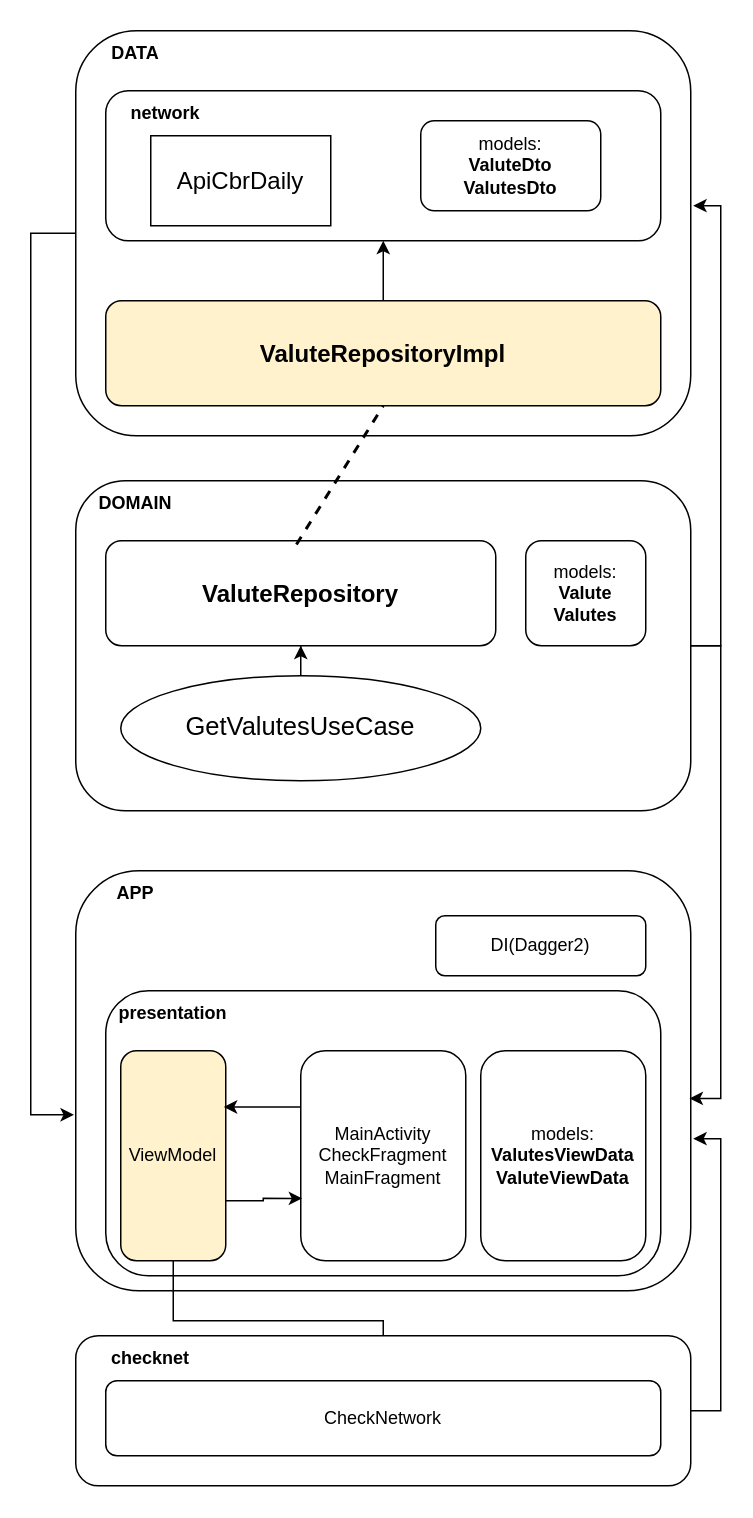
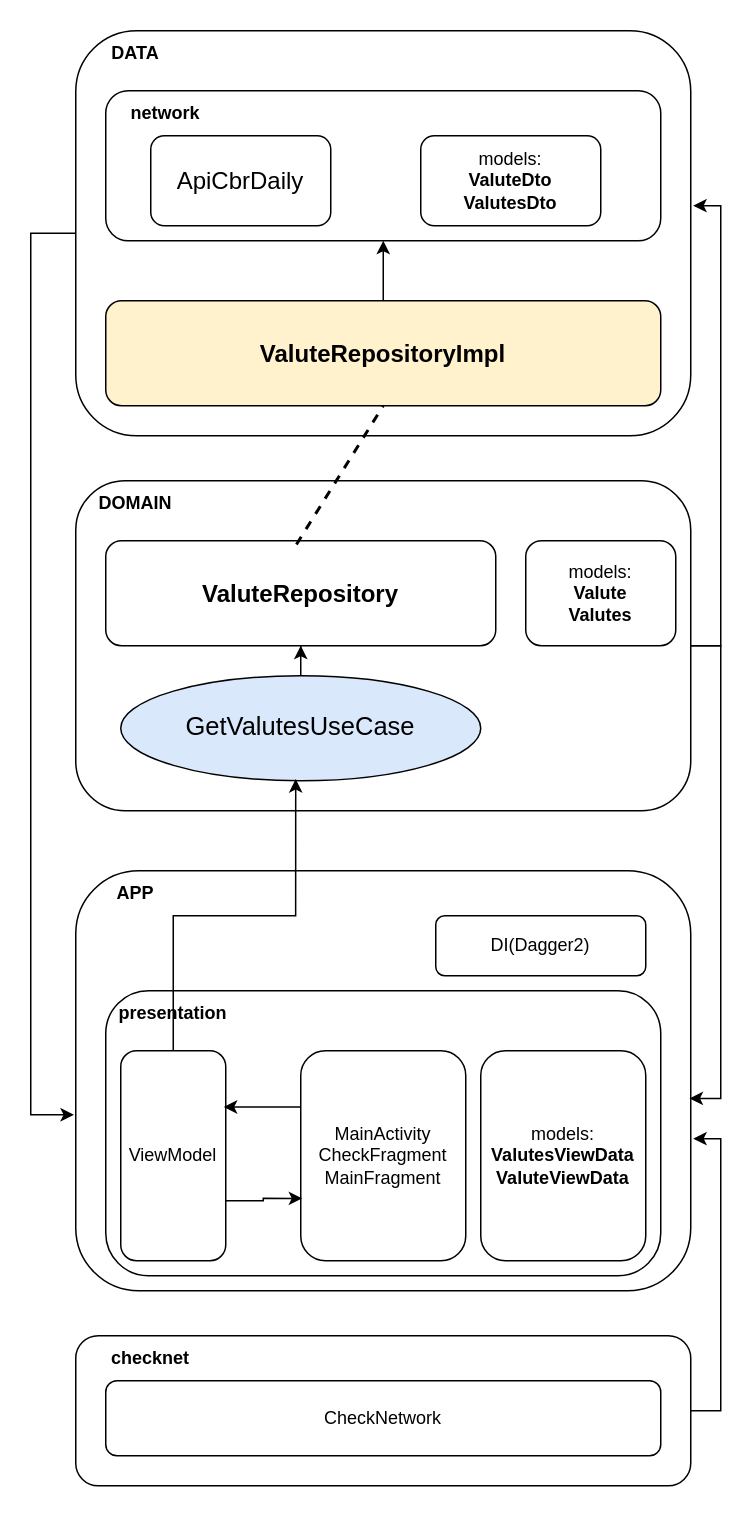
node "models: ValuteDto ValutesDto": moved (511, 166) -> (511, 181)
node "ApiCbrDaily": shape rectangle -> rounded rectangle
node "models: Valute Valutes": size 120x105 -> 150x105
node "GetValutesUseCase": fillcolor #ffffff -> #dae8fc
node "ViewModel": fillcolor #fff2cc -> #ffffff
edge "ViewModel" -> "CheckNetwork": now "ViewModel" -> "GetValutesUseCase"
